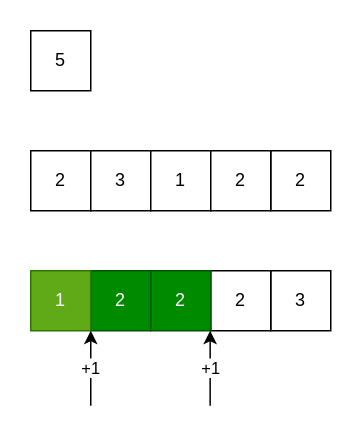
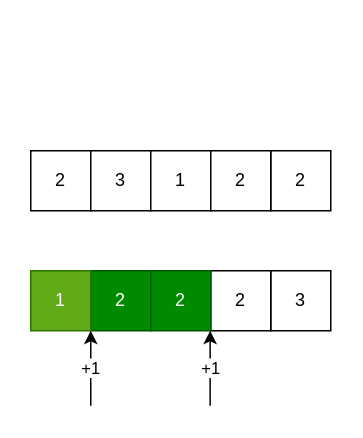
node "5": removed
